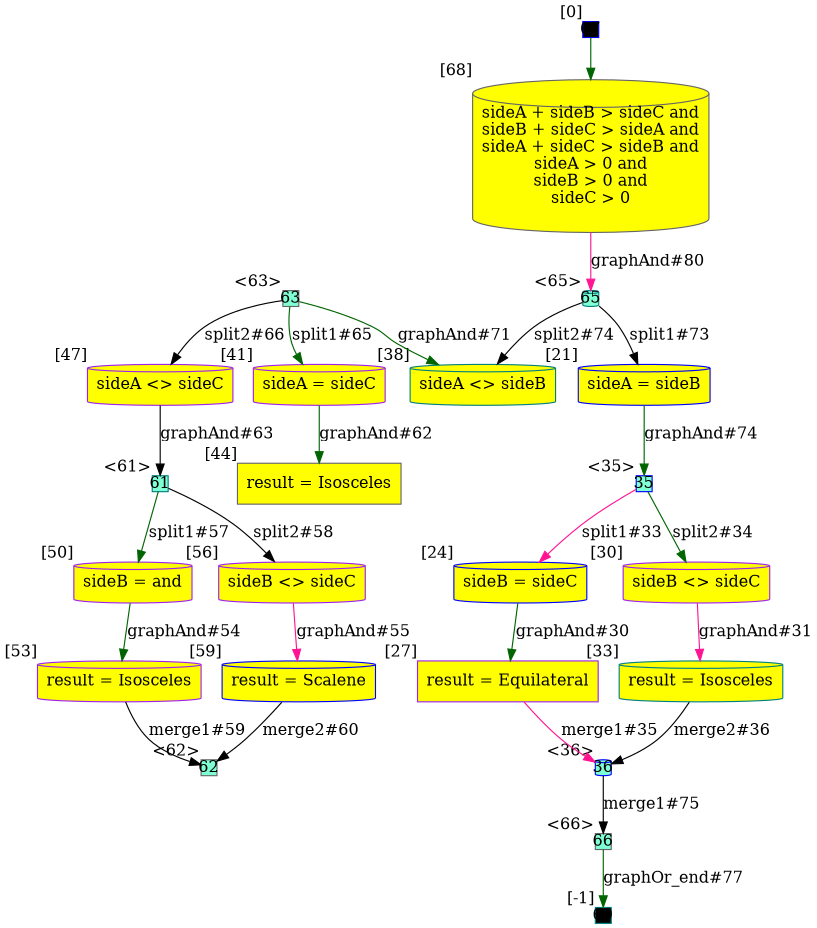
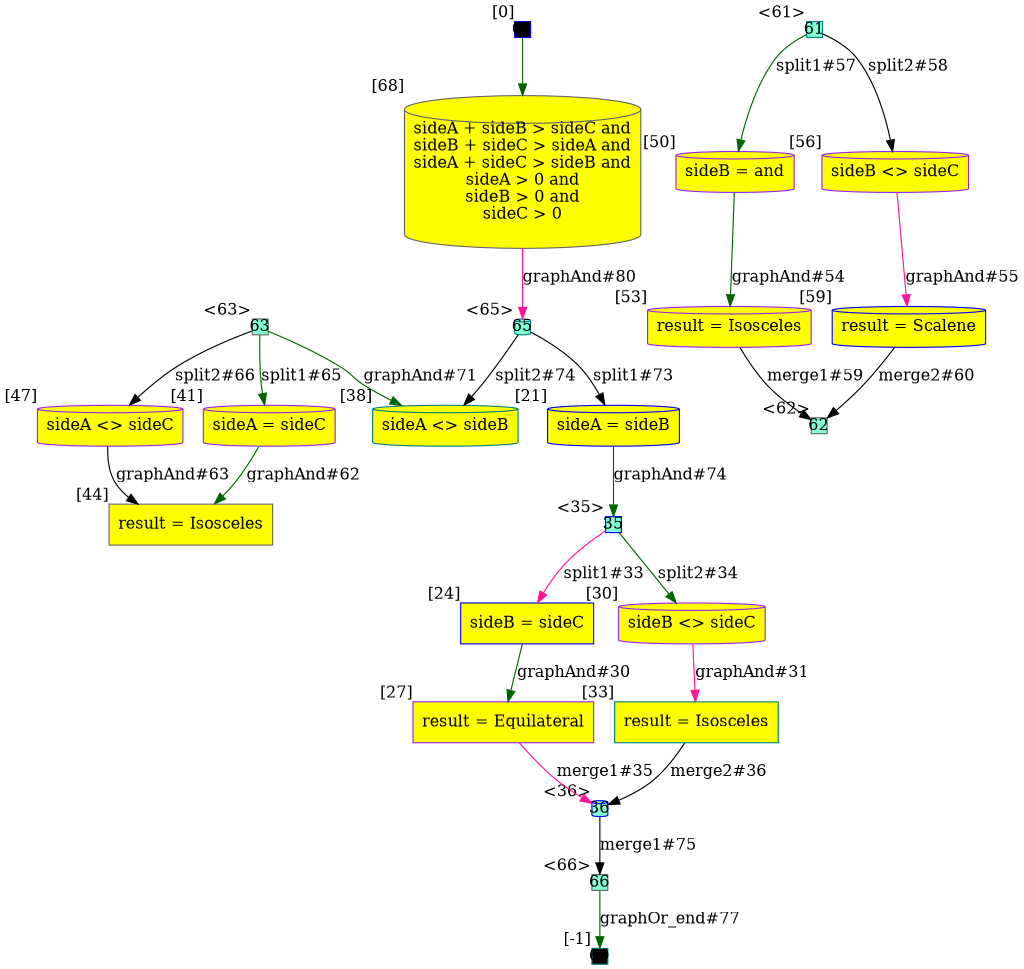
edge "sideA <> sideC [47]" -> "61 <61>": now "sideA <> sideC [47]" -> "result = Isosceles [44]"
node "sideB = sideC [24]": shape cylinder -> box
node "result = Isosceles [33]": shape cylinder -> box
